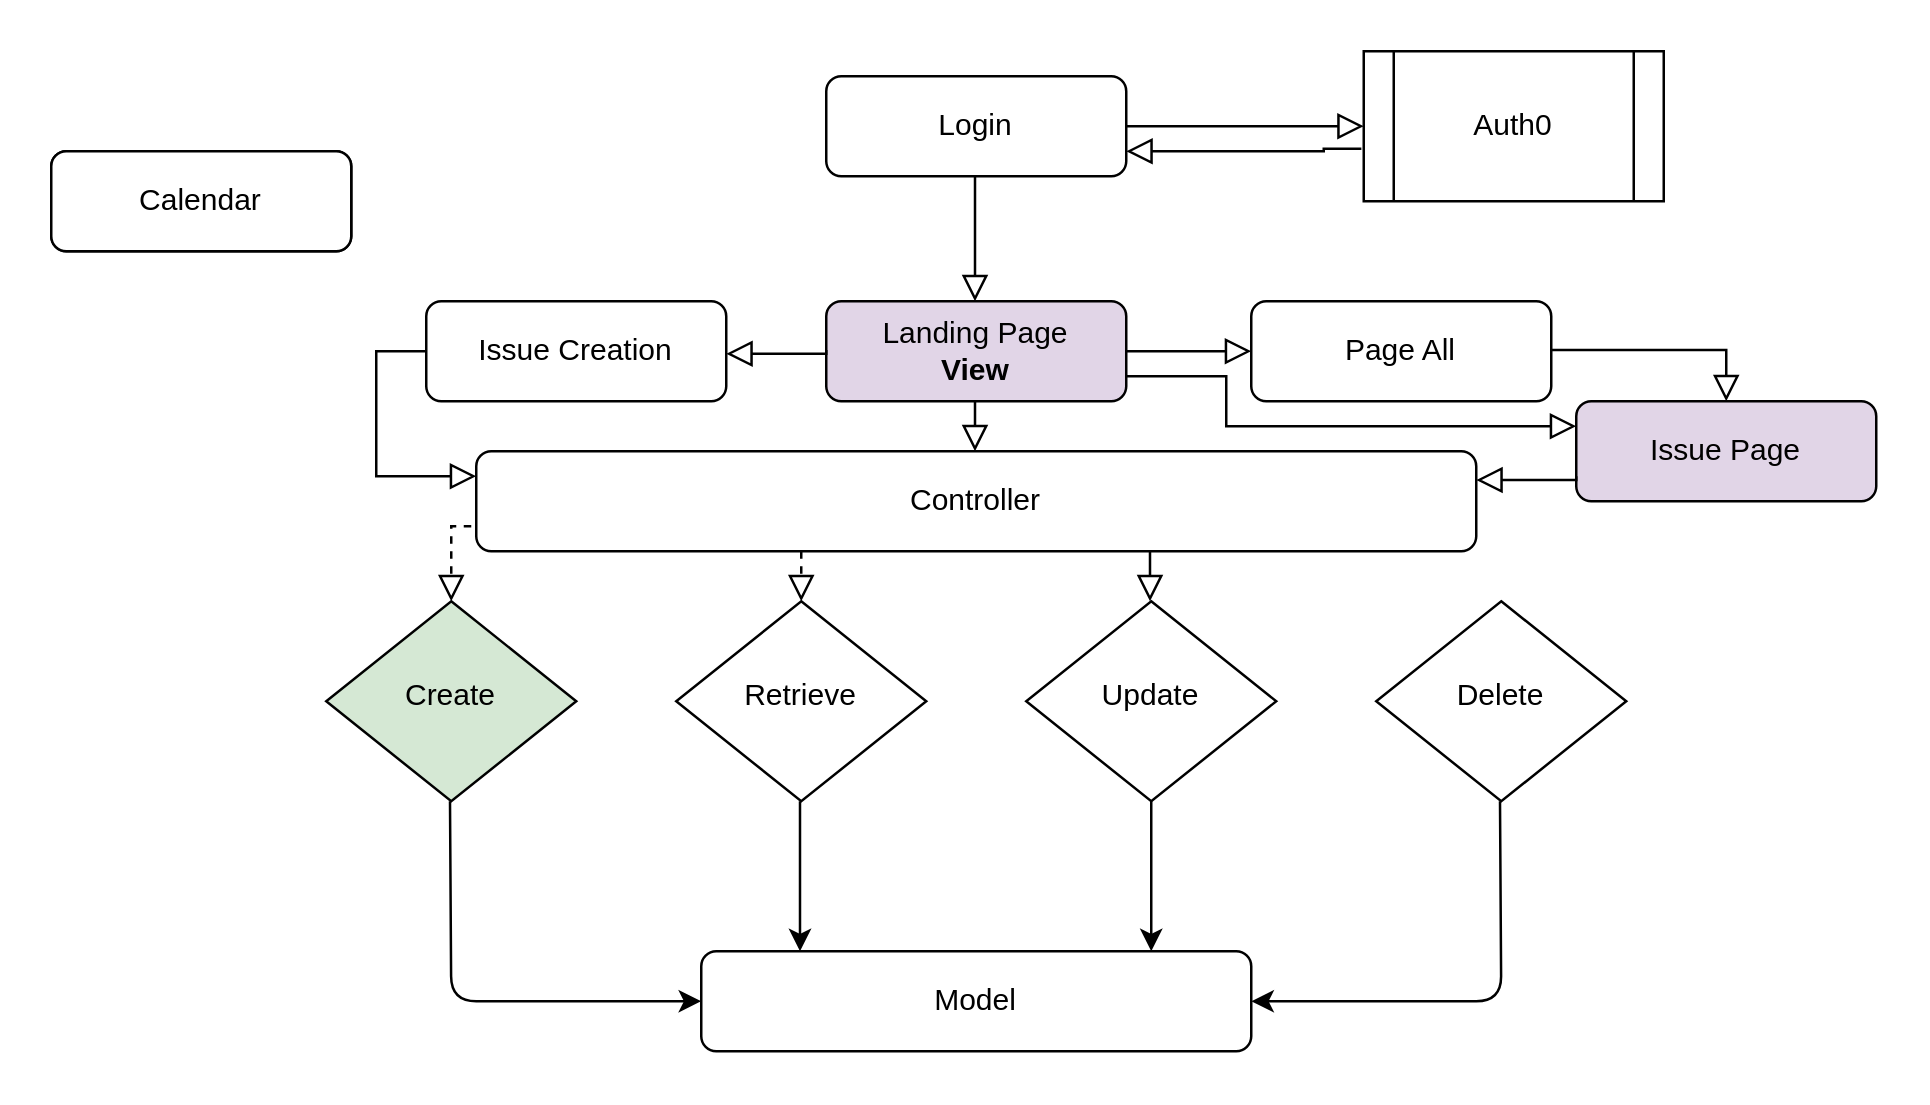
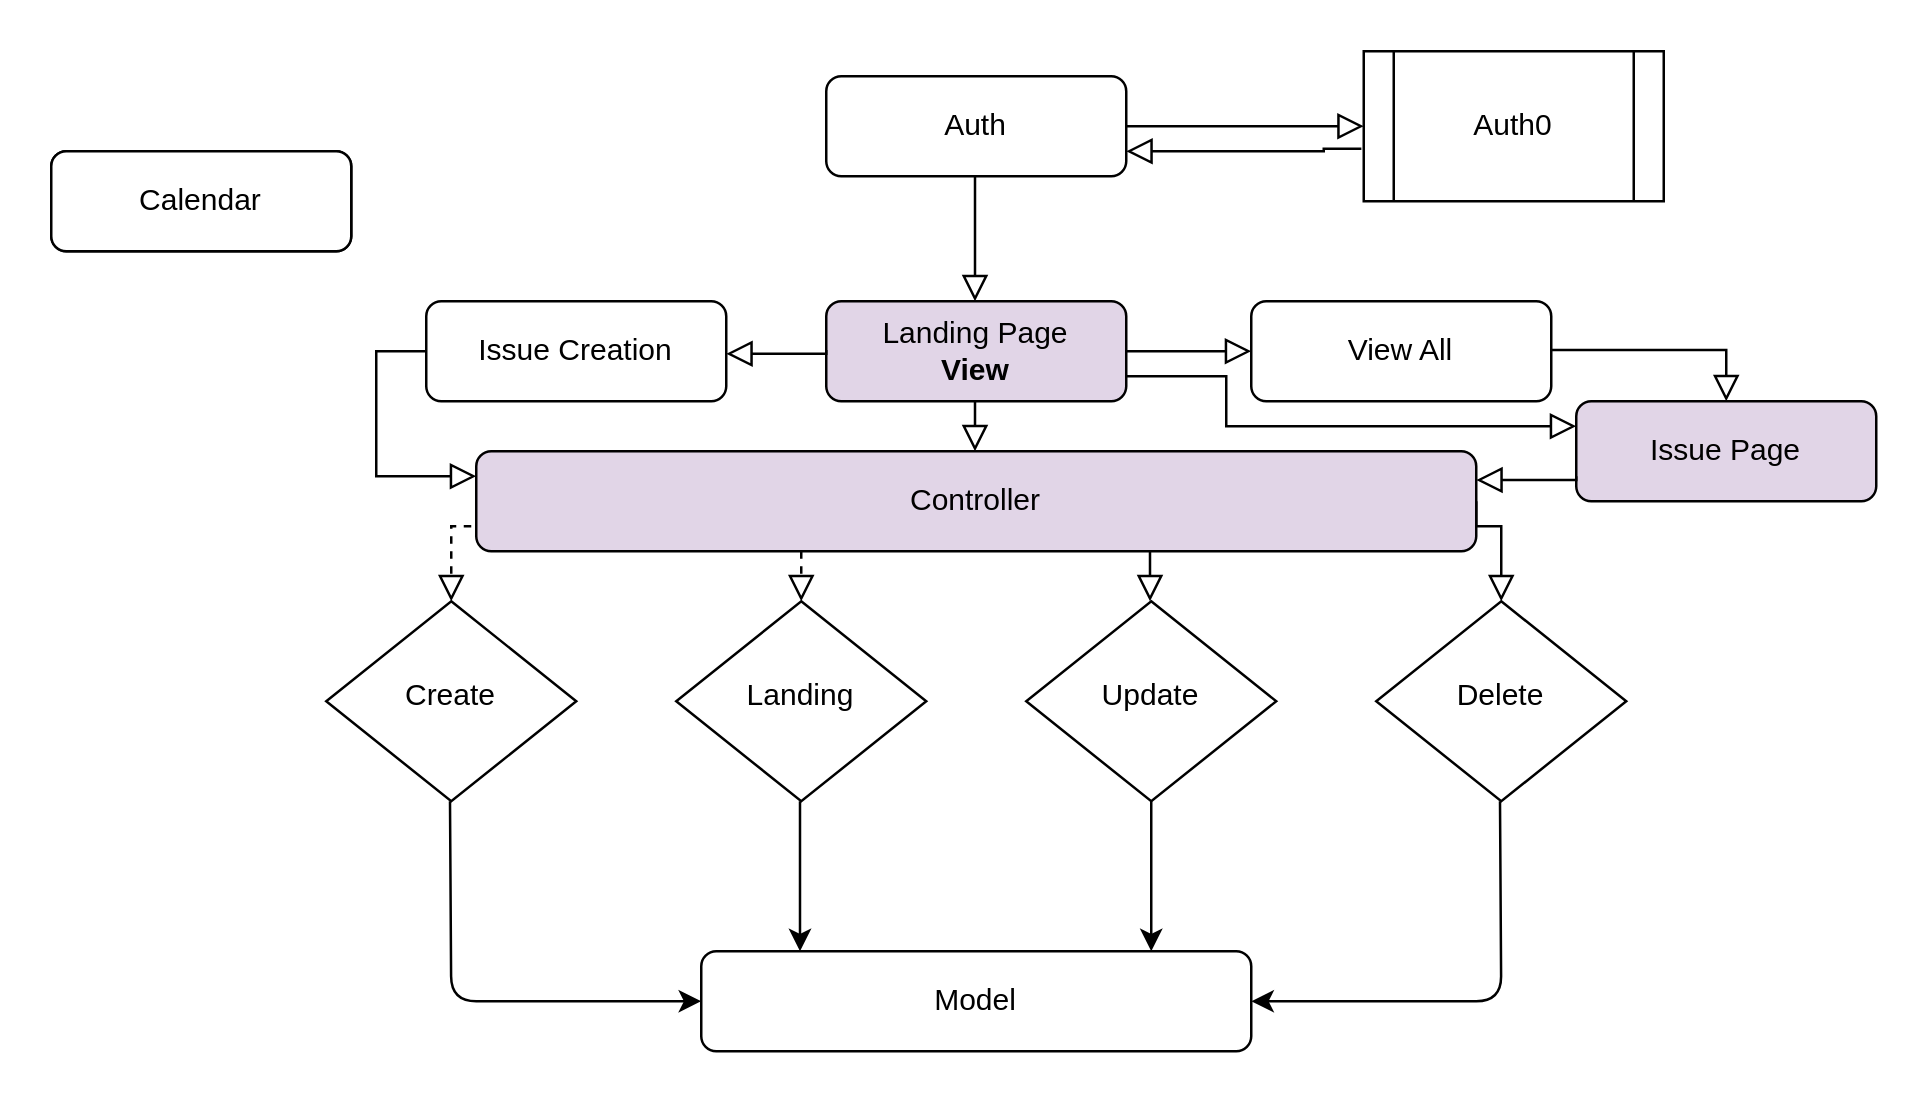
node "Login": label "Login" -> "Auth"
node "Page All": label "Page All" -> "View All"
node "Controller": fillcolor #ffffff -> #e1d5e7
edge "Controller" -> "Delete": added
node "Retrieve": label "Retrieve" -> "Landing"
node "Create": fillcolor #d5e8d4 -> #ffffff
